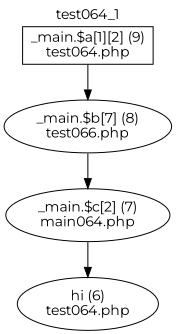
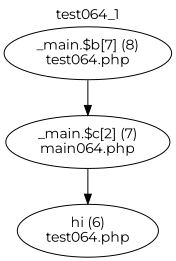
node "_main.$a[1][2] (9) test064.php": removed
node "_main.$b[7] (8) test066.php": label "_main.$b[7] (8) test066.php" -> "_main.$b[7] (8) test064.php"
